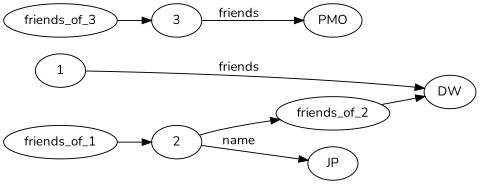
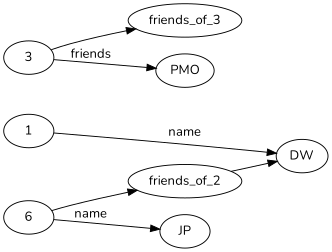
edge "friends_of_3" -> "3": reversed
edge "1" -> "DW": label "friends" -> "name"
node "friends_of_1": removed
node "2": label "2" -> "6"
